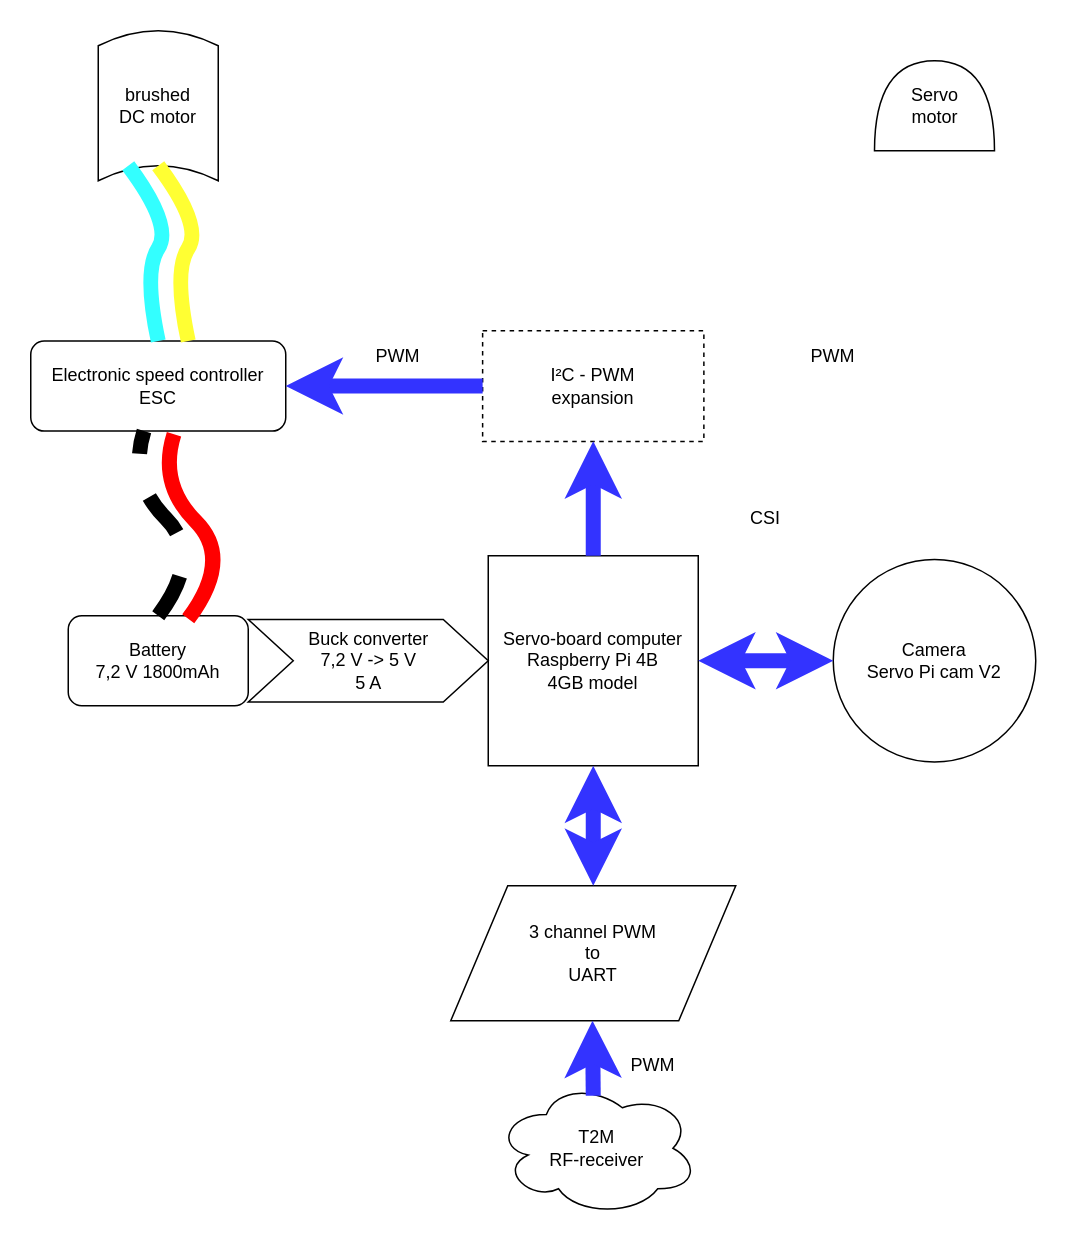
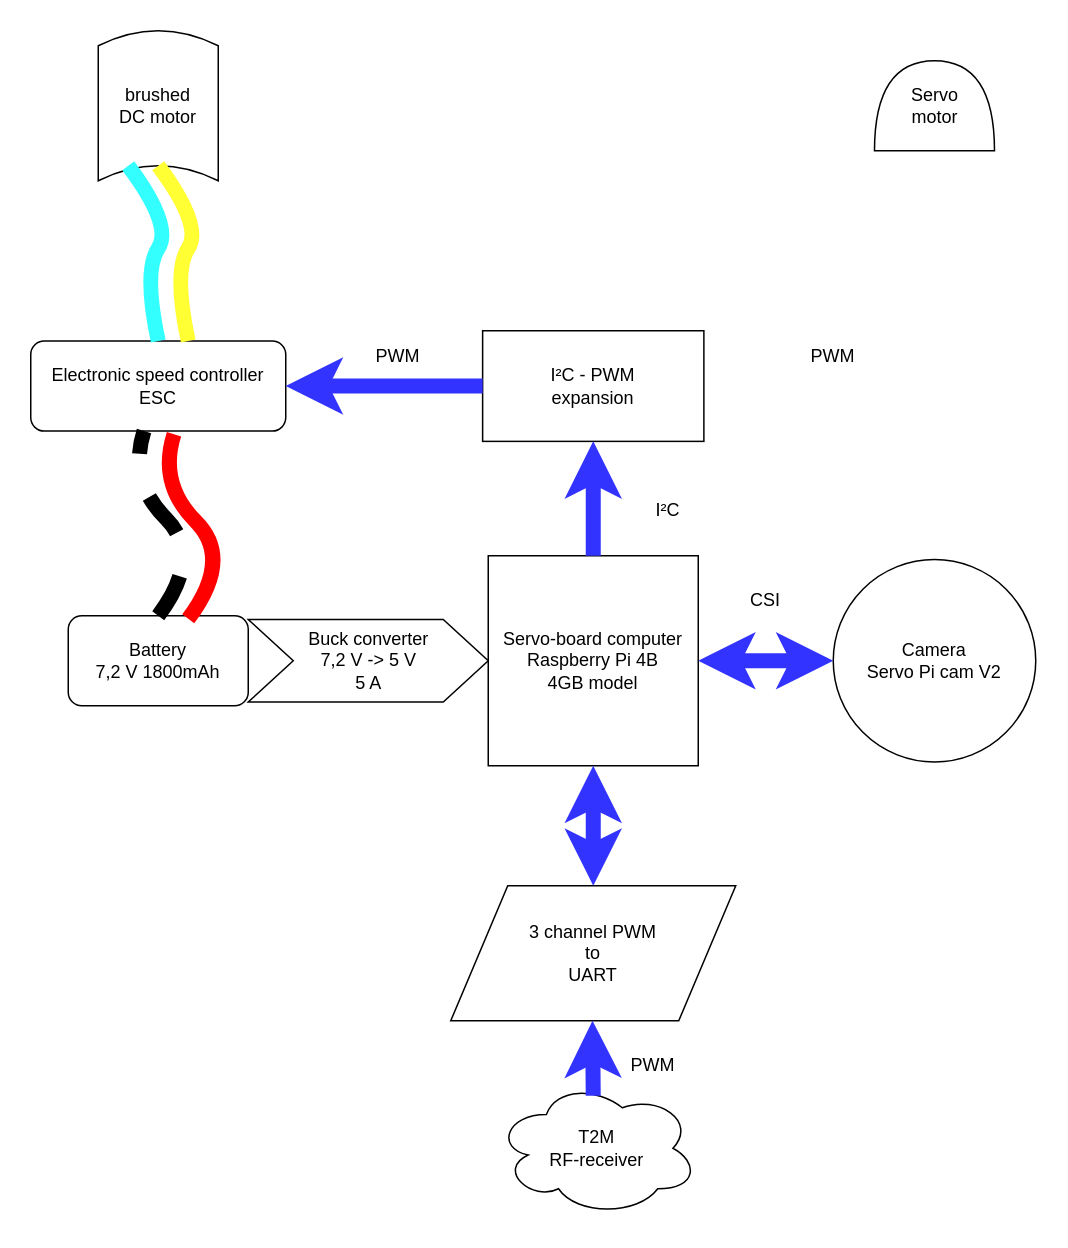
node "I²C - PWM expansion": style dashed -> solid
node "I²C": added
node "CSI": moved (766, 518) -> (766, 601)
